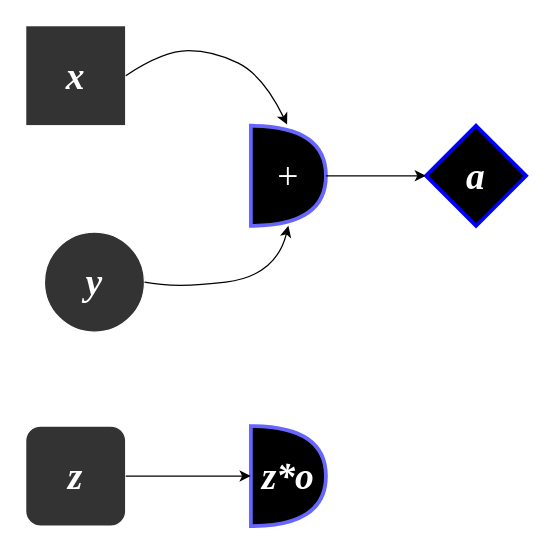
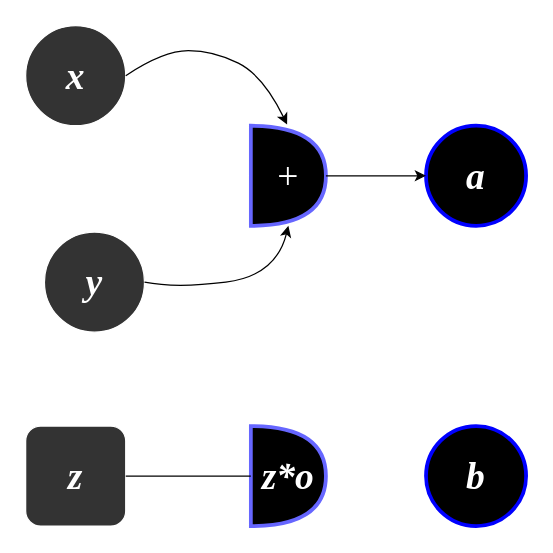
node "x": shape rectangle -> ellipse
node "a": shape diamond -> ellipse
edge "z" -> "z*o": arrowhead classic -> none
node "b": added
